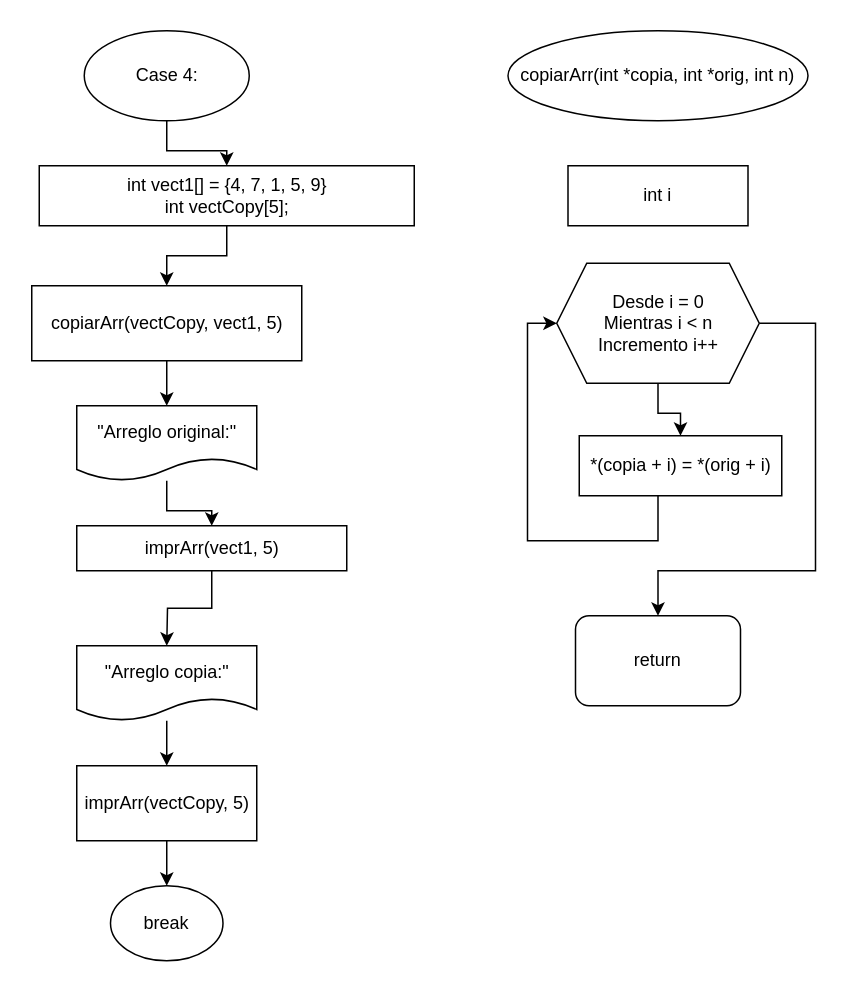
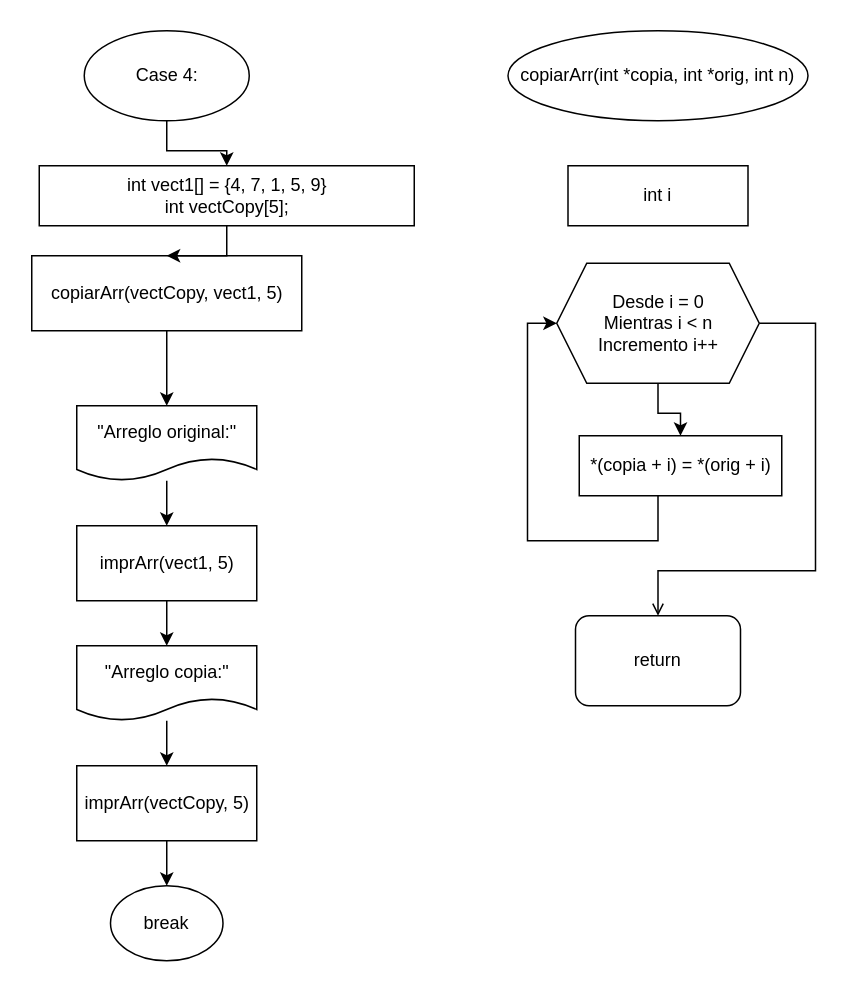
node "copiarArr(vectCopy, vect1, 5)": moved (167, 323) -> (167, 293)
node "imprArr(vect1, 5)": size 270x45 -> 180x75
edge "Desde i = 0 Mientras i < n Incremento i++" -> "return": arrowhead classic -> open
